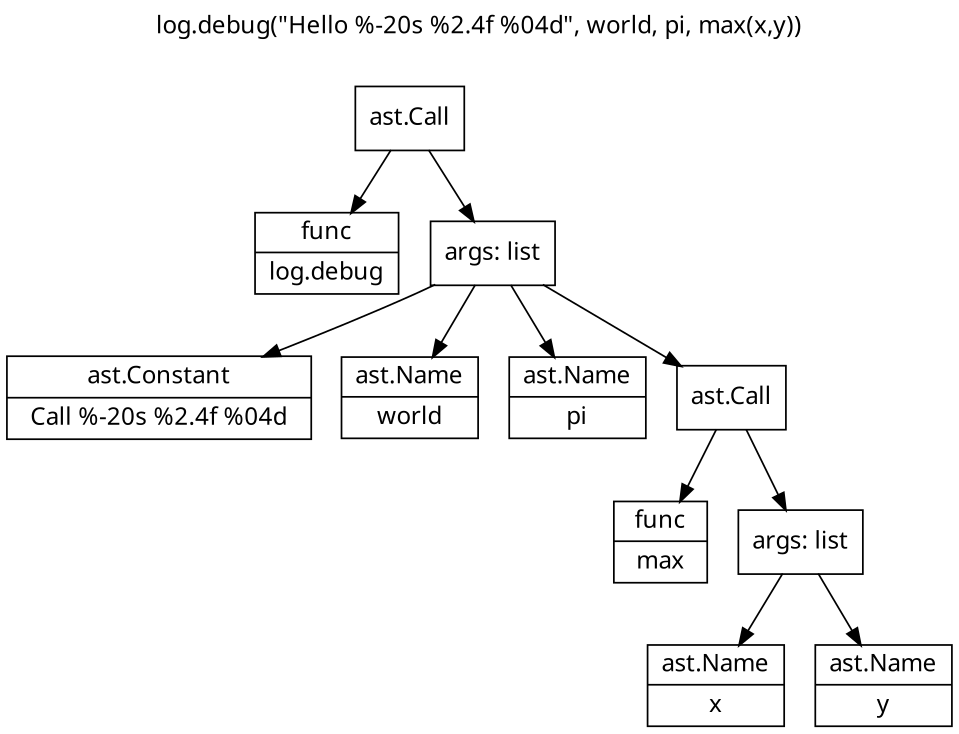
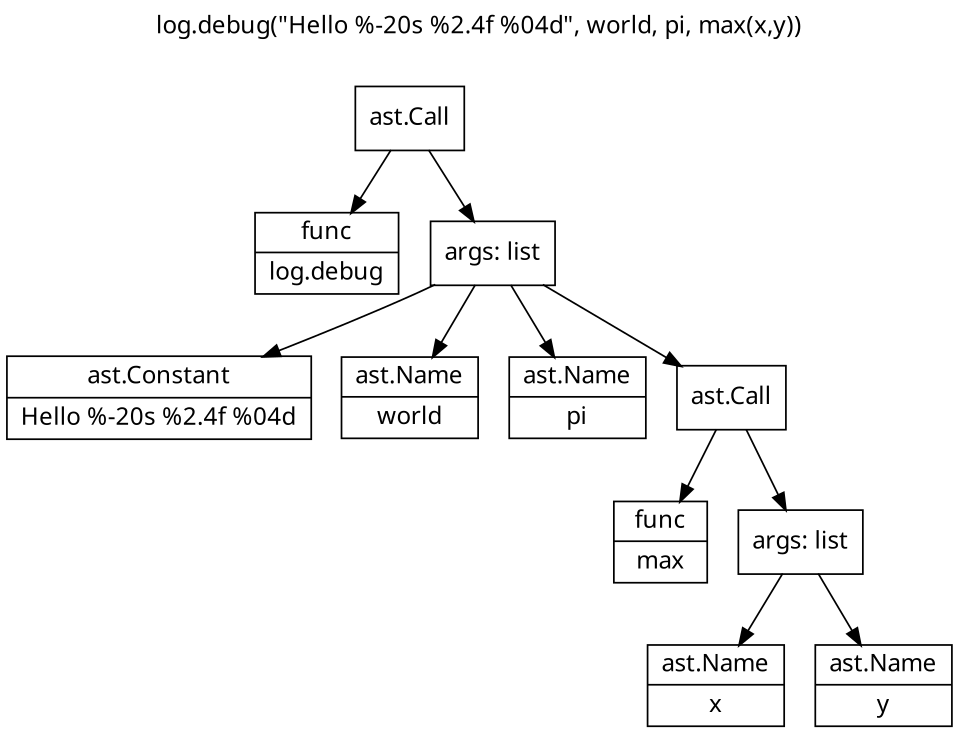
node "ast.Constant": text "Call %-20s %2.4f %04d" -> "Hello %-20s %2.4f %04d"
